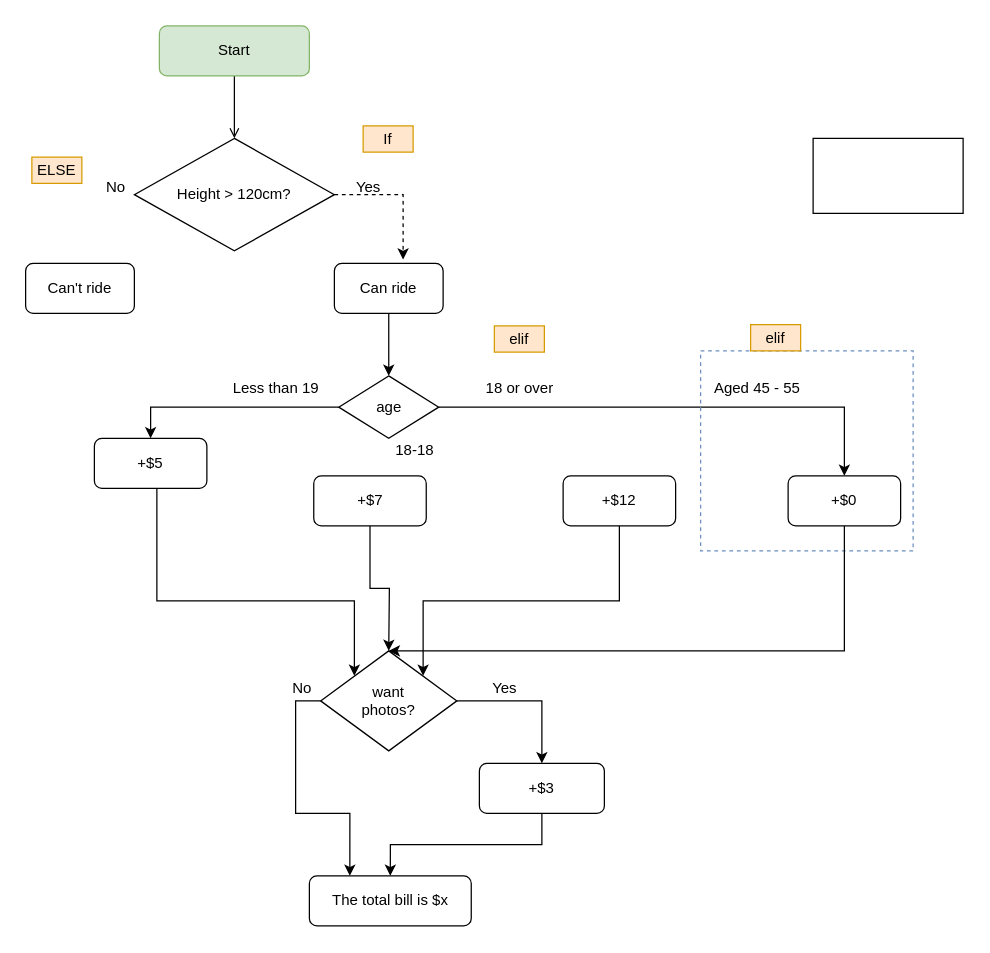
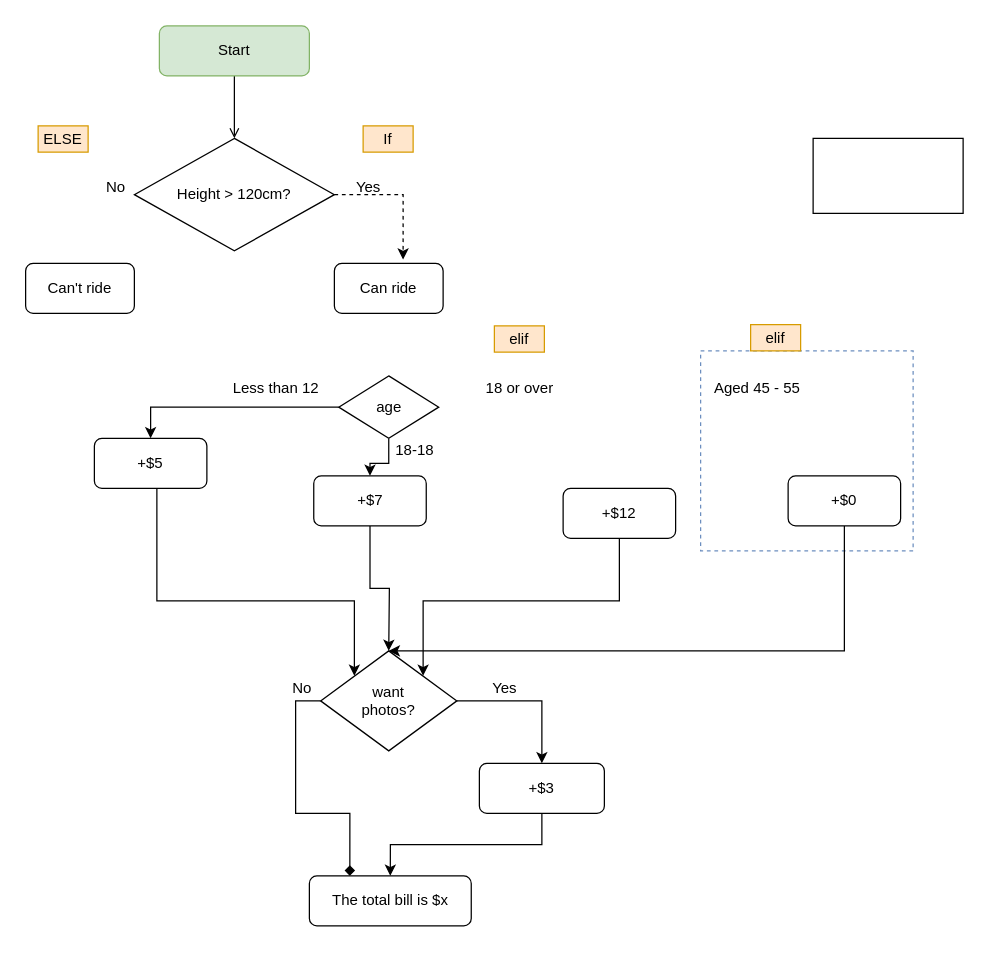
node "ELSE": moved (57, 170) -> (63, 139)
edge "Can ride" -> "age": removed
node "Less than 19": label "Less than 19" -> "Less than 12"
edge "age" -> "+$0": removed
edge "age" -> "+$7": added
node "+$12": moved (619, 501) -> (619, 513)
edge "want photos?" -> "The total bill is $x": arrowhead classic -> diamond
